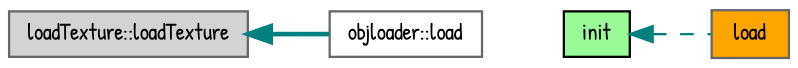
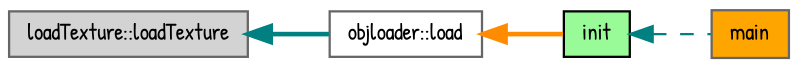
edge "init" -> "objloader::load": added
node "load": label "load" -> "main"
